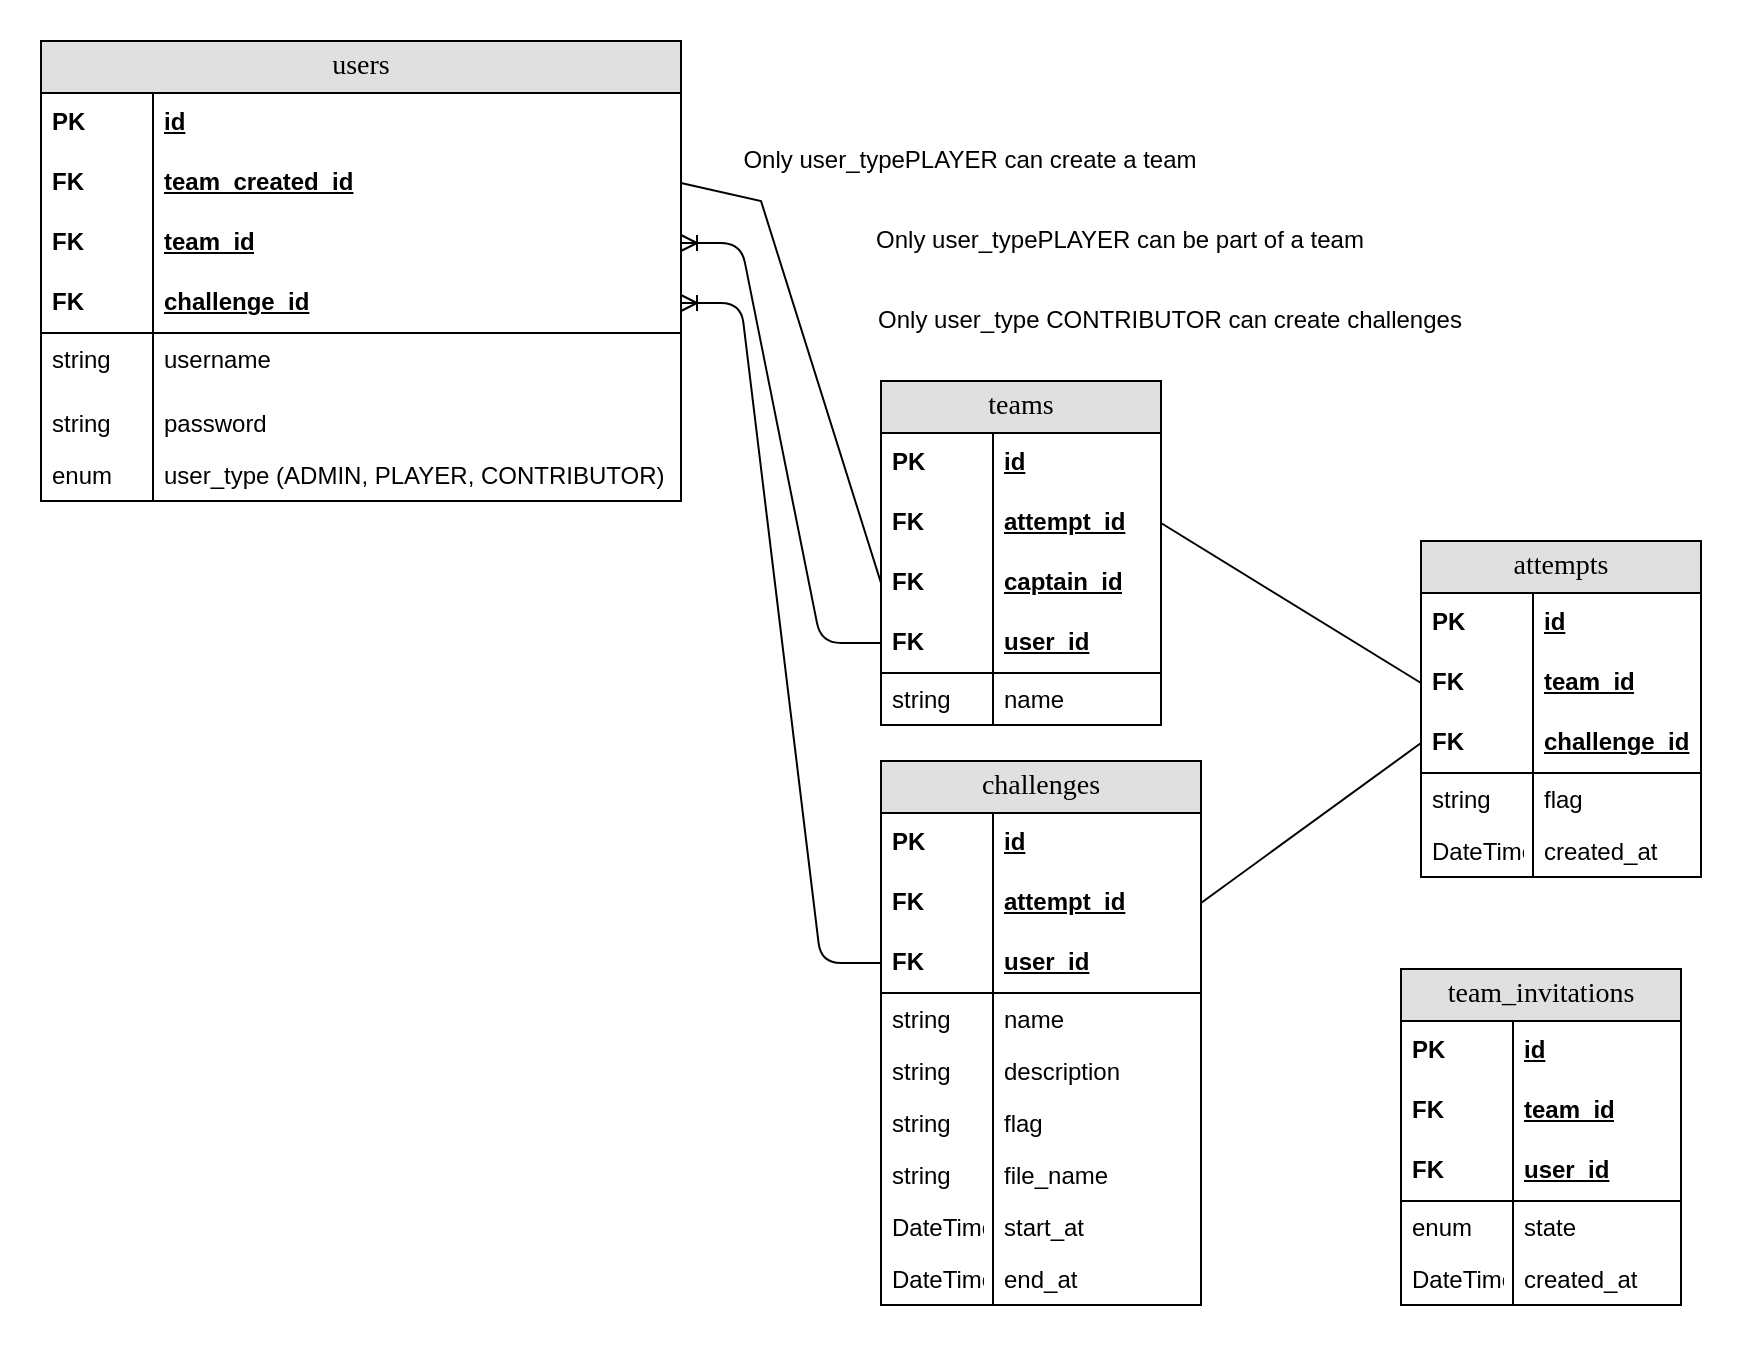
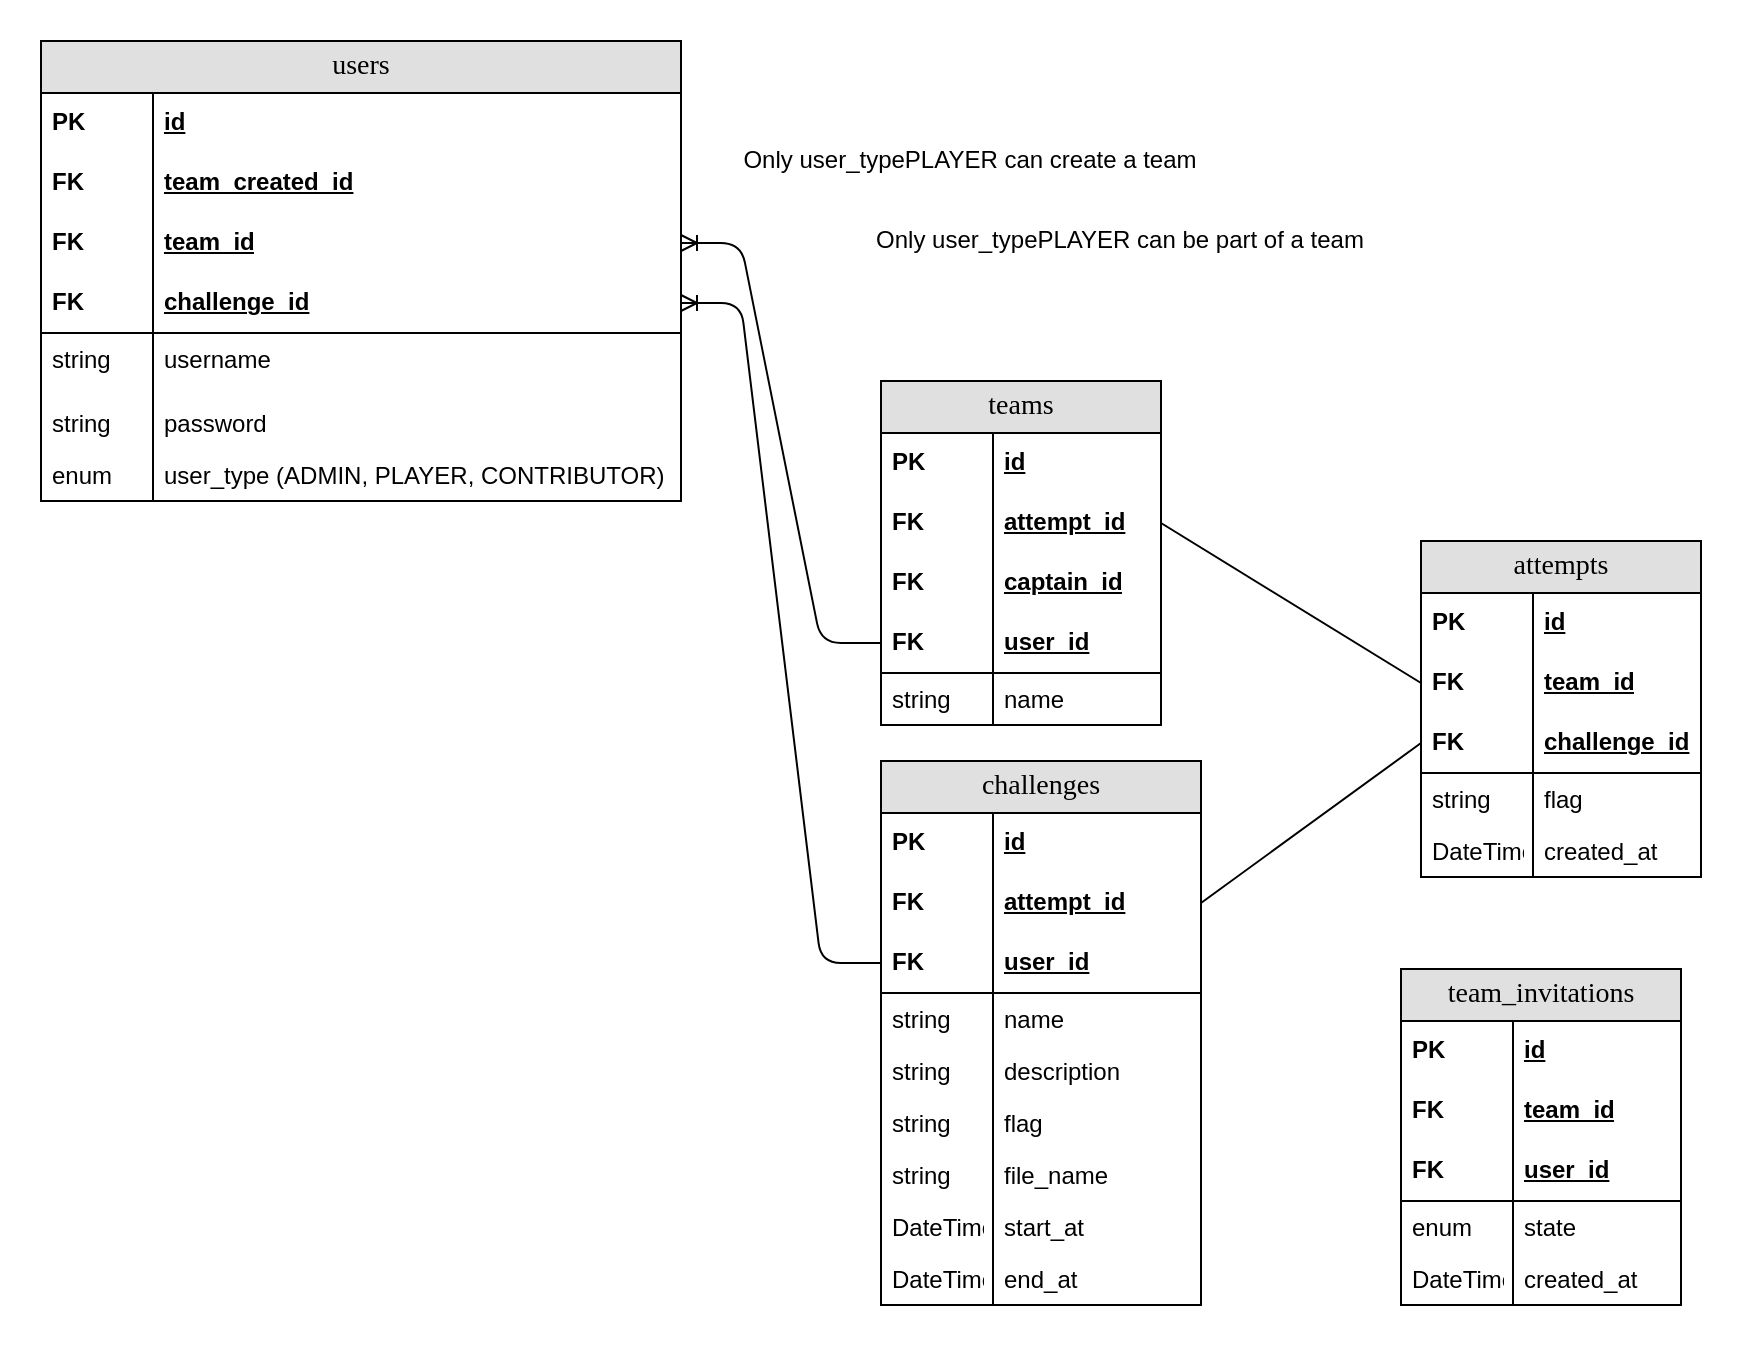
node "Only user_type CONTRIBUTOR can create challenges": removed
edge "team_created_id" -- "captain_id": removed
